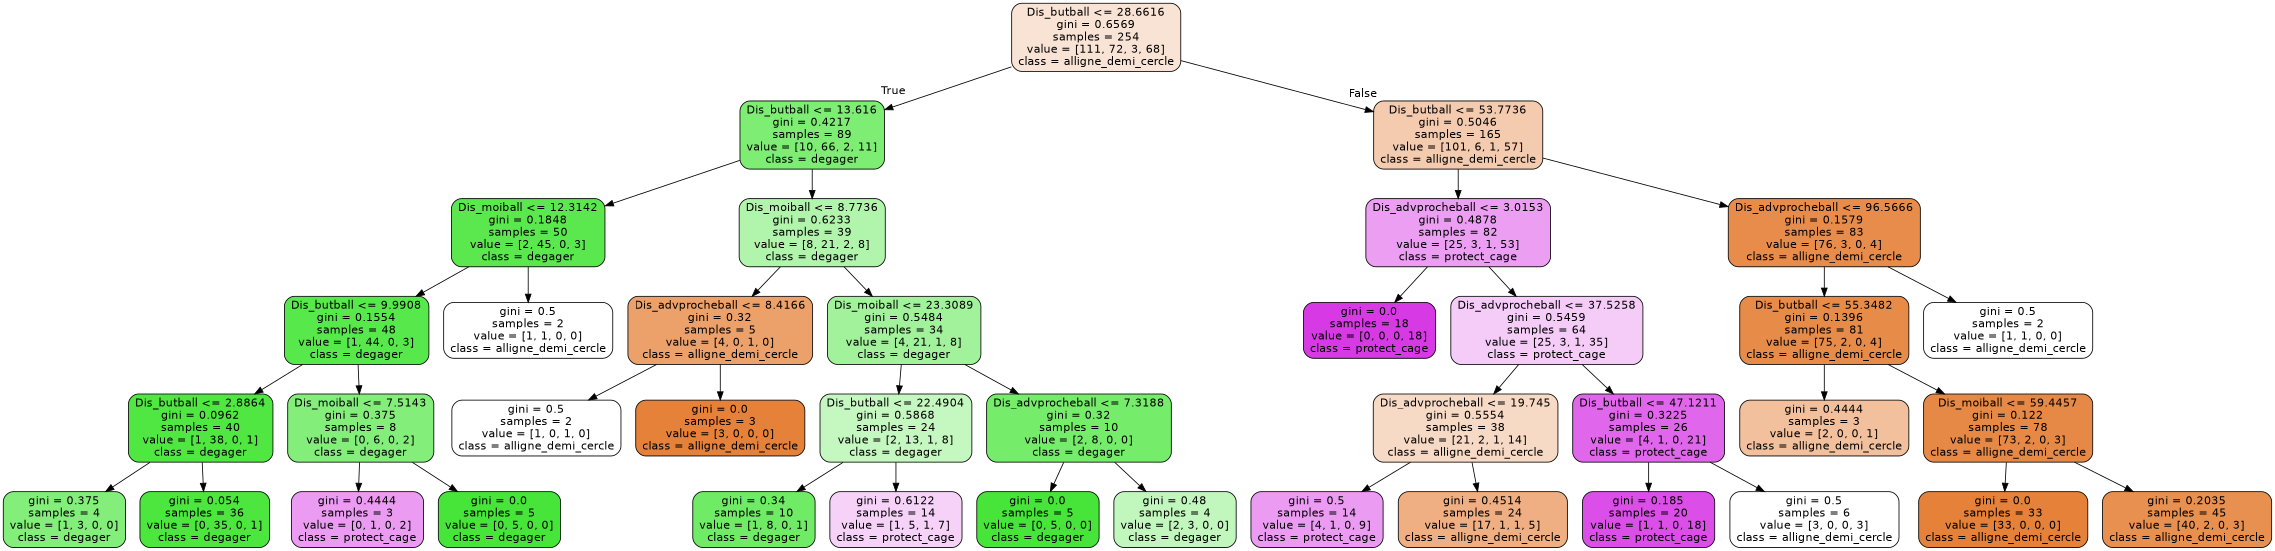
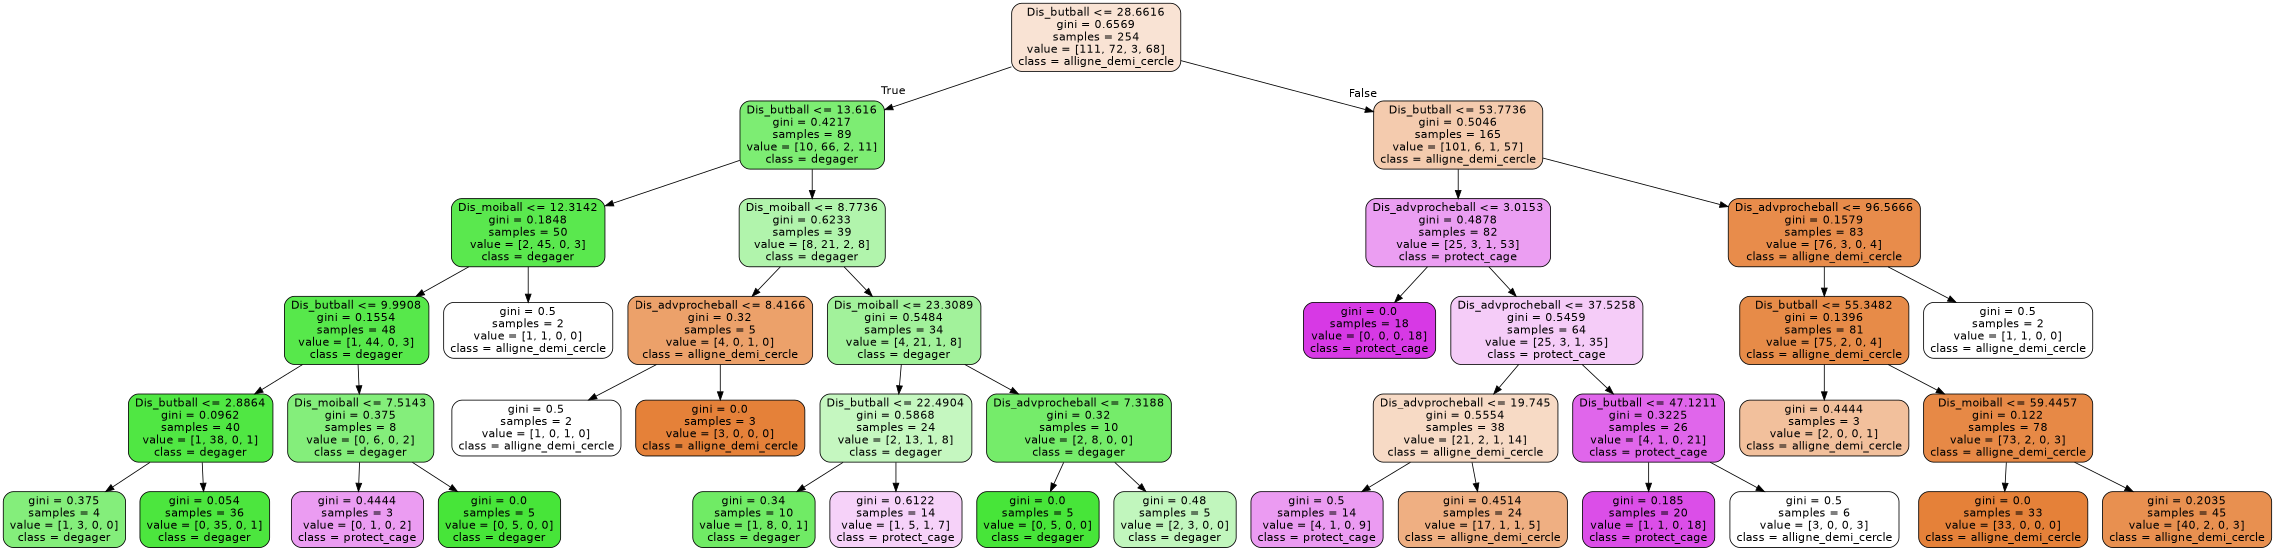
node "gini = 0.48 samples = 4 value = [2, 3, 0, 0] class = degager": label "gini = 0.48 samples = 4 value = [2, 3, 0, 0] class = degager" -> "gini = 0.48 samples = 5 value = [2, 3, 0, 0] class = degager"
